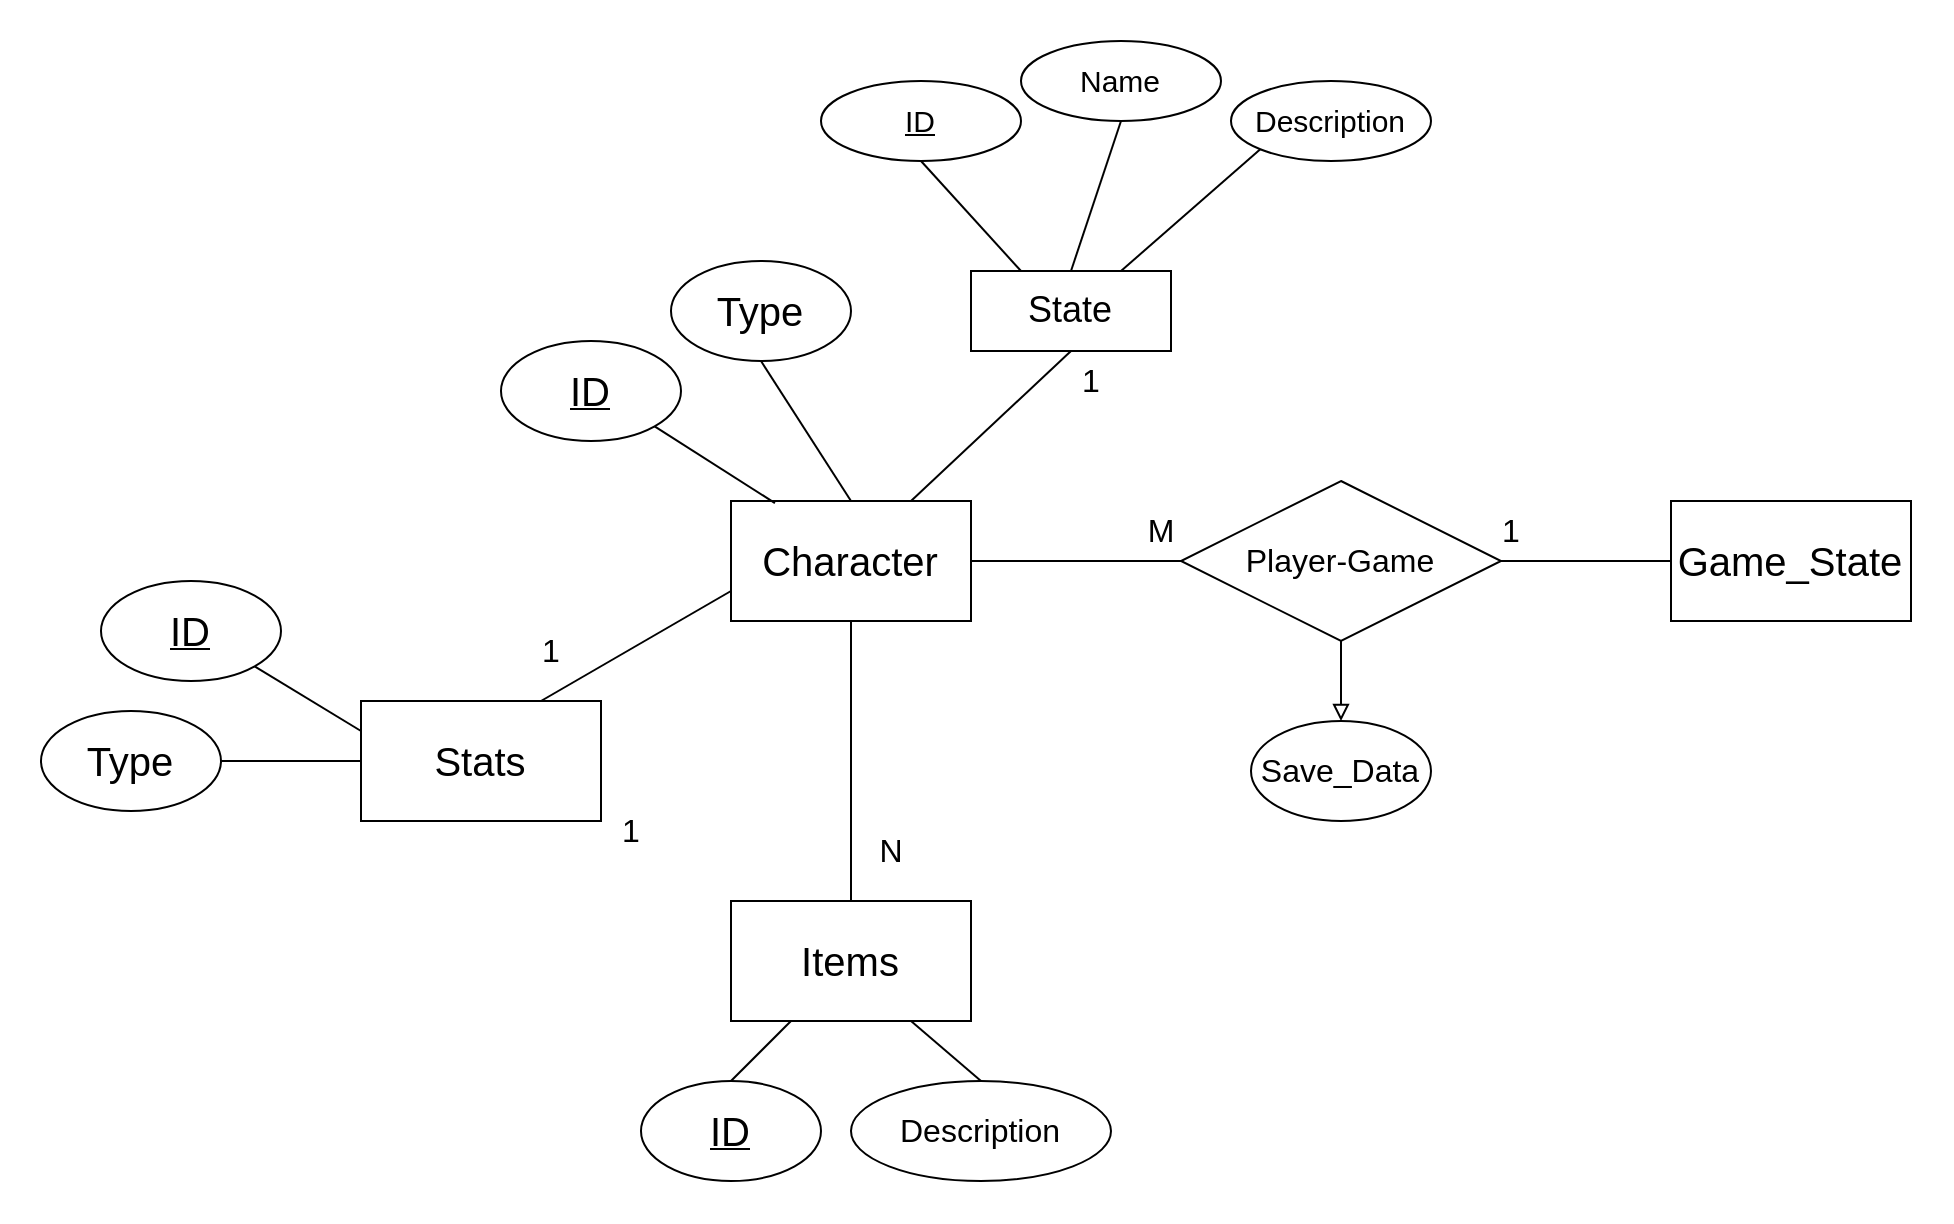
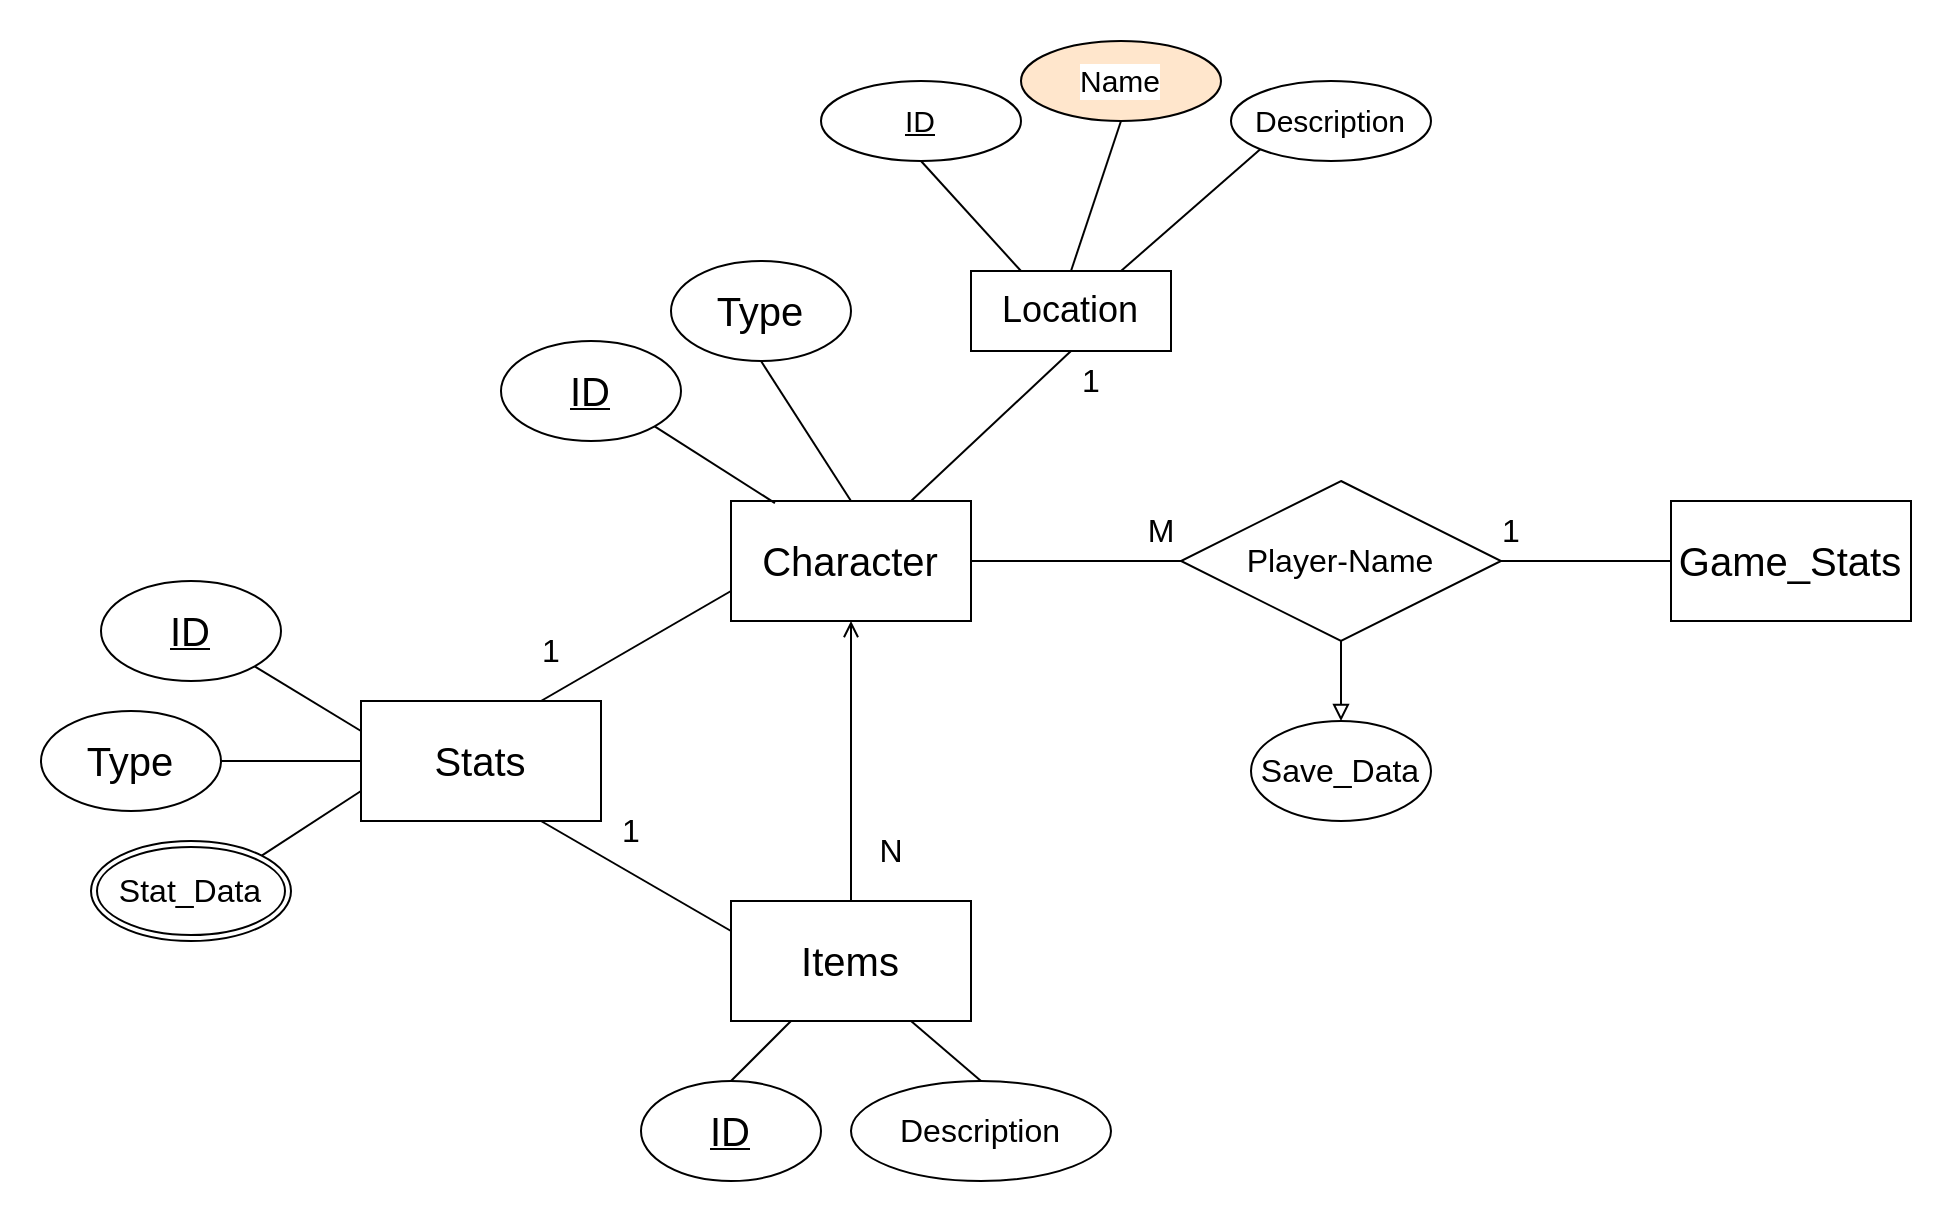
node "Name": fillcolor #ffffff -> #ffe6cc
node "State": label "State" -> "Location"
node "Player-Game": label "Player-Game" -> "Player-Name"
node "Game_State": label "Game_State" -> "Game_Stats"
edge "Character" -- "Items": arrowhead none -> open
edge "Stats" -- "Stat_Data": added
edge "Stats" -- "Items": added
node "Stat_Data": added
